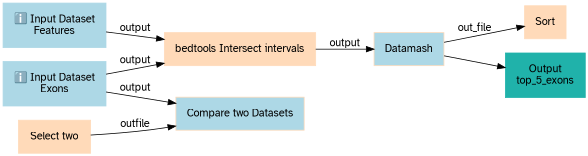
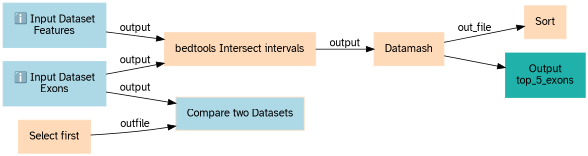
node "Datamash": fillcolor lightblue -> peachpuff
node "Select two": label "Select two" -> "Select first"
